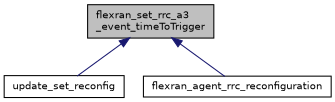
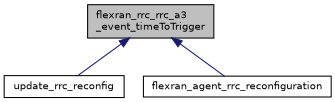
node "flexran_set_rrc_a3 _event_timeToTrigger": label "flexran_set_rrc_a3 _event_timeToTrigger" -> "flexran_rrc_rrc_a3 _event_timeToTrigger"
node "update_set_reconfig": label "update_set_reconfig" -> "update_rrc_reconfig"
